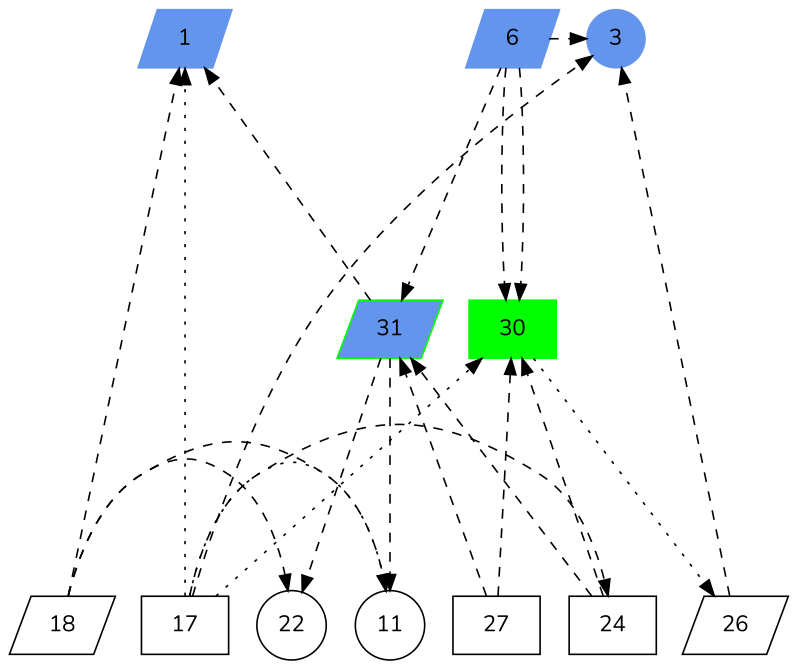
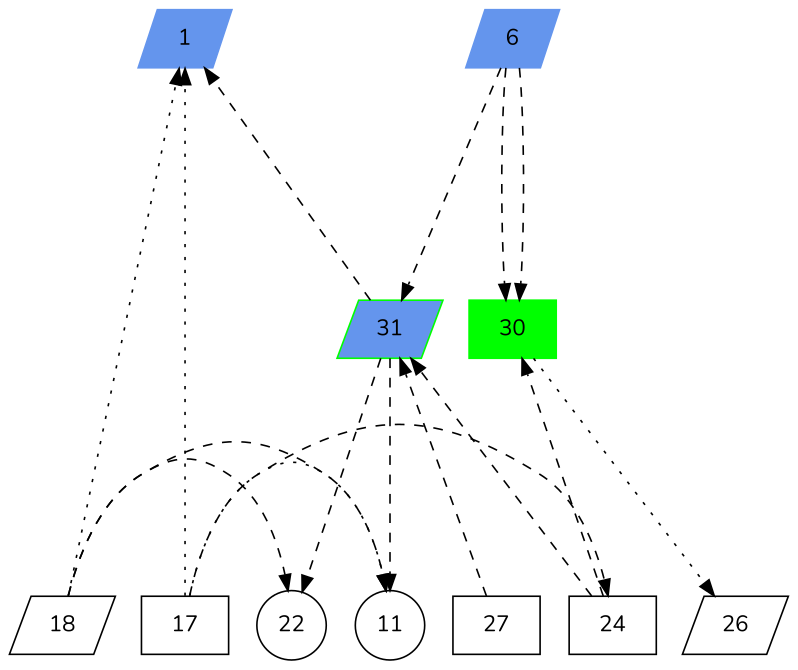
node "3": removed
edge "18" -> "1": style dashed -> dotted
edge "17" -> "30": removed
edge "27" -> "30": removed
